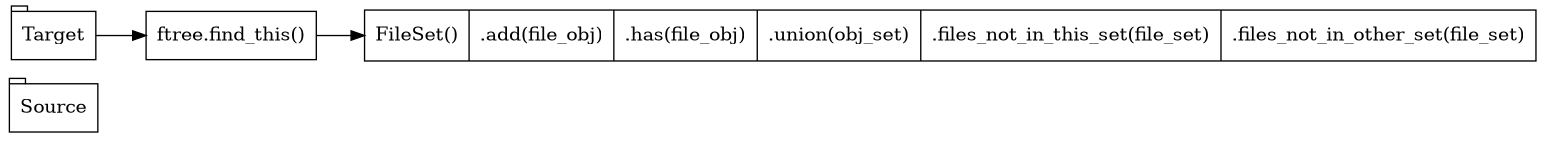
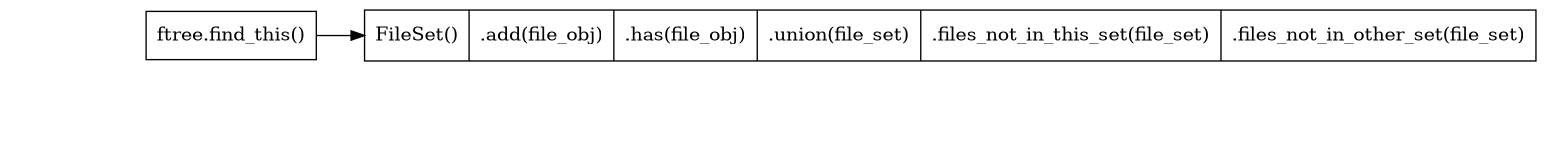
node "FileSet()": text ".union(obj_set)" -> ".union(file_set)"
node "Target": removed
node "Source": removed
